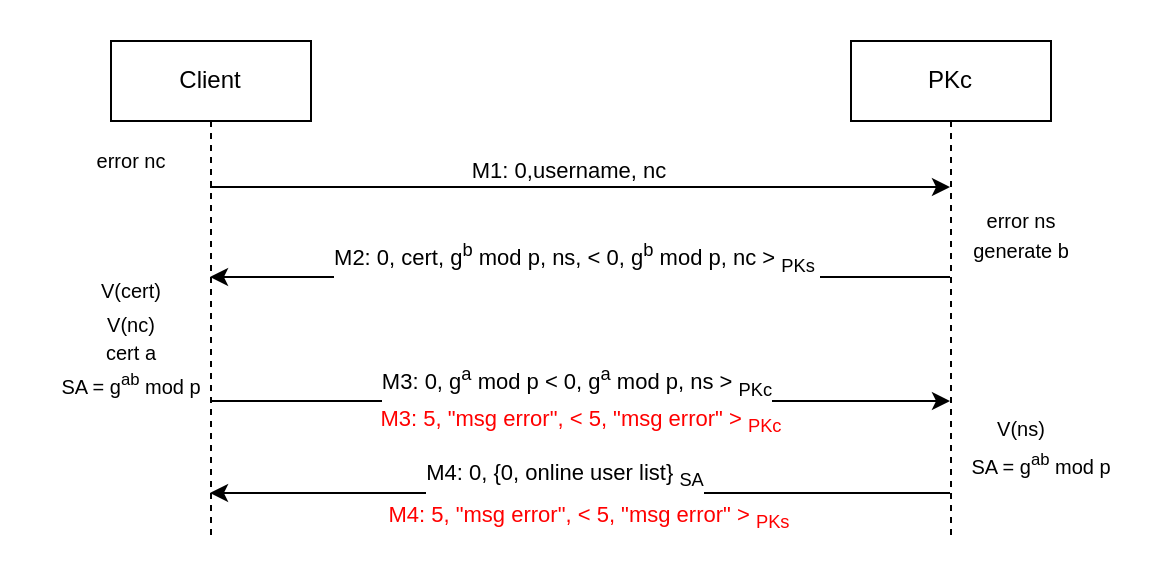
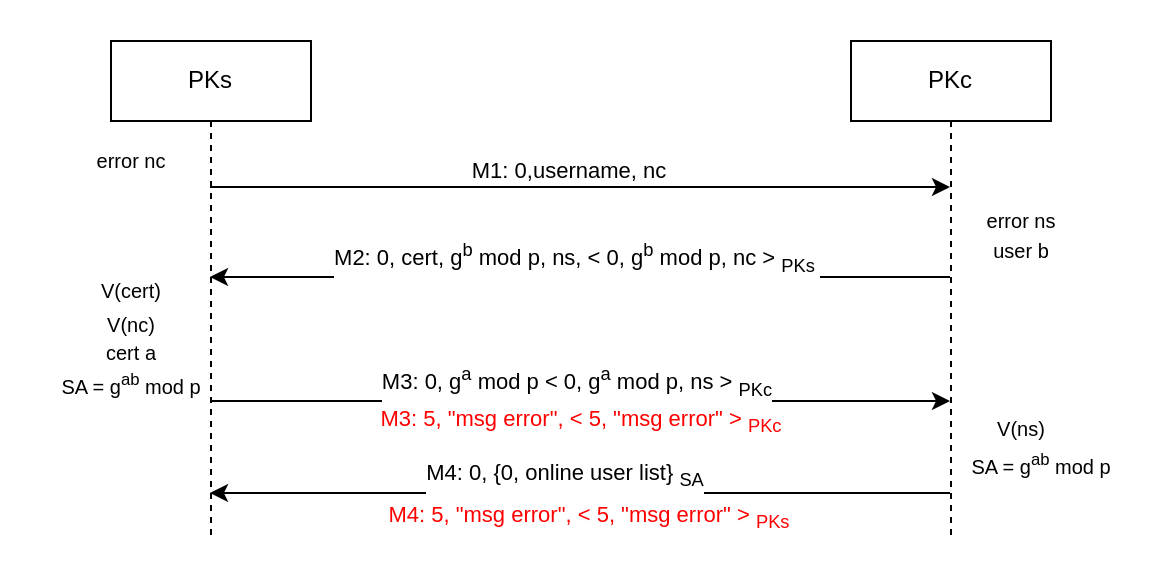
node "Client": label "Client" -> "PKs"
node "generate b": label "generate b" -> "user b"
